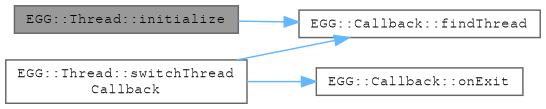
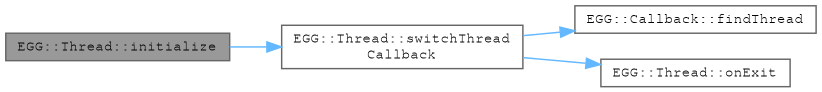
edge "EGG::Thread::initialize" -> "EGG::Callback::findThread": now "EGG::Thread::initialize" -> "EGG::Thread::switchThread Callback"
node "EGG::Callback::onExit": label "EGG::Callback::onExit" -> "EGG::Thread::onExit"
